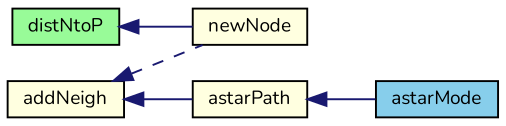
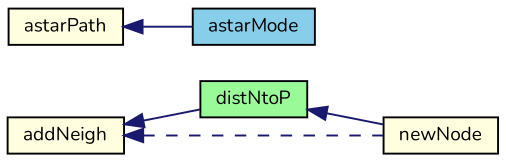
edge "astarPath" -> "addNeigh": now "distNtoP" -> "addNeigh"
